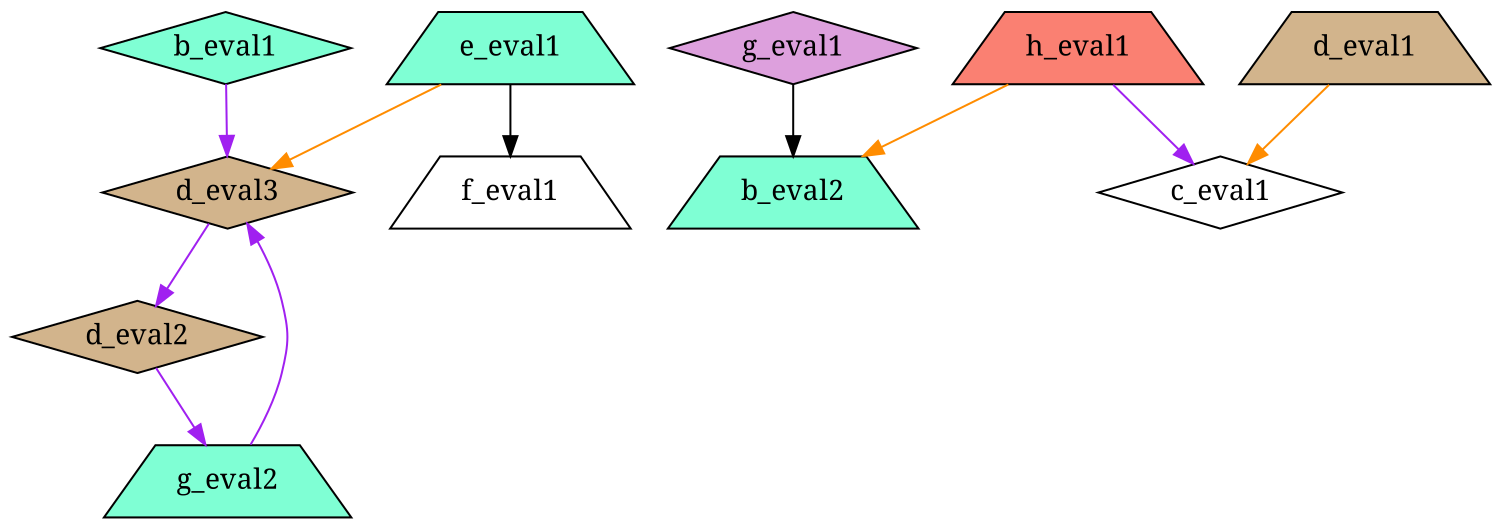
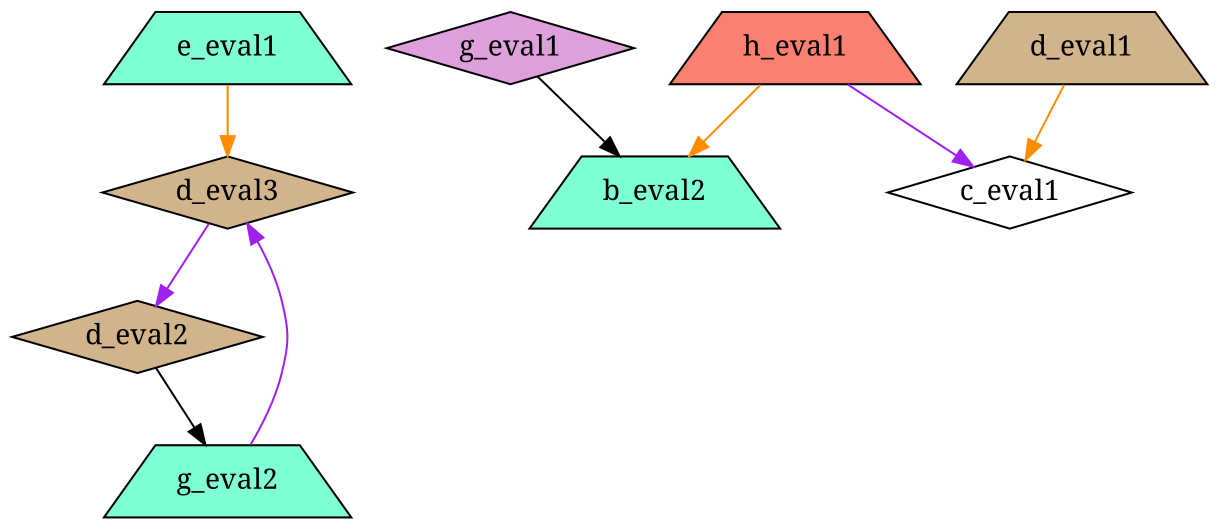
node "b_eval1": removed
node "f_eval1": removed
edge "d_eval2" -> "g_eval2": color purple -> black
